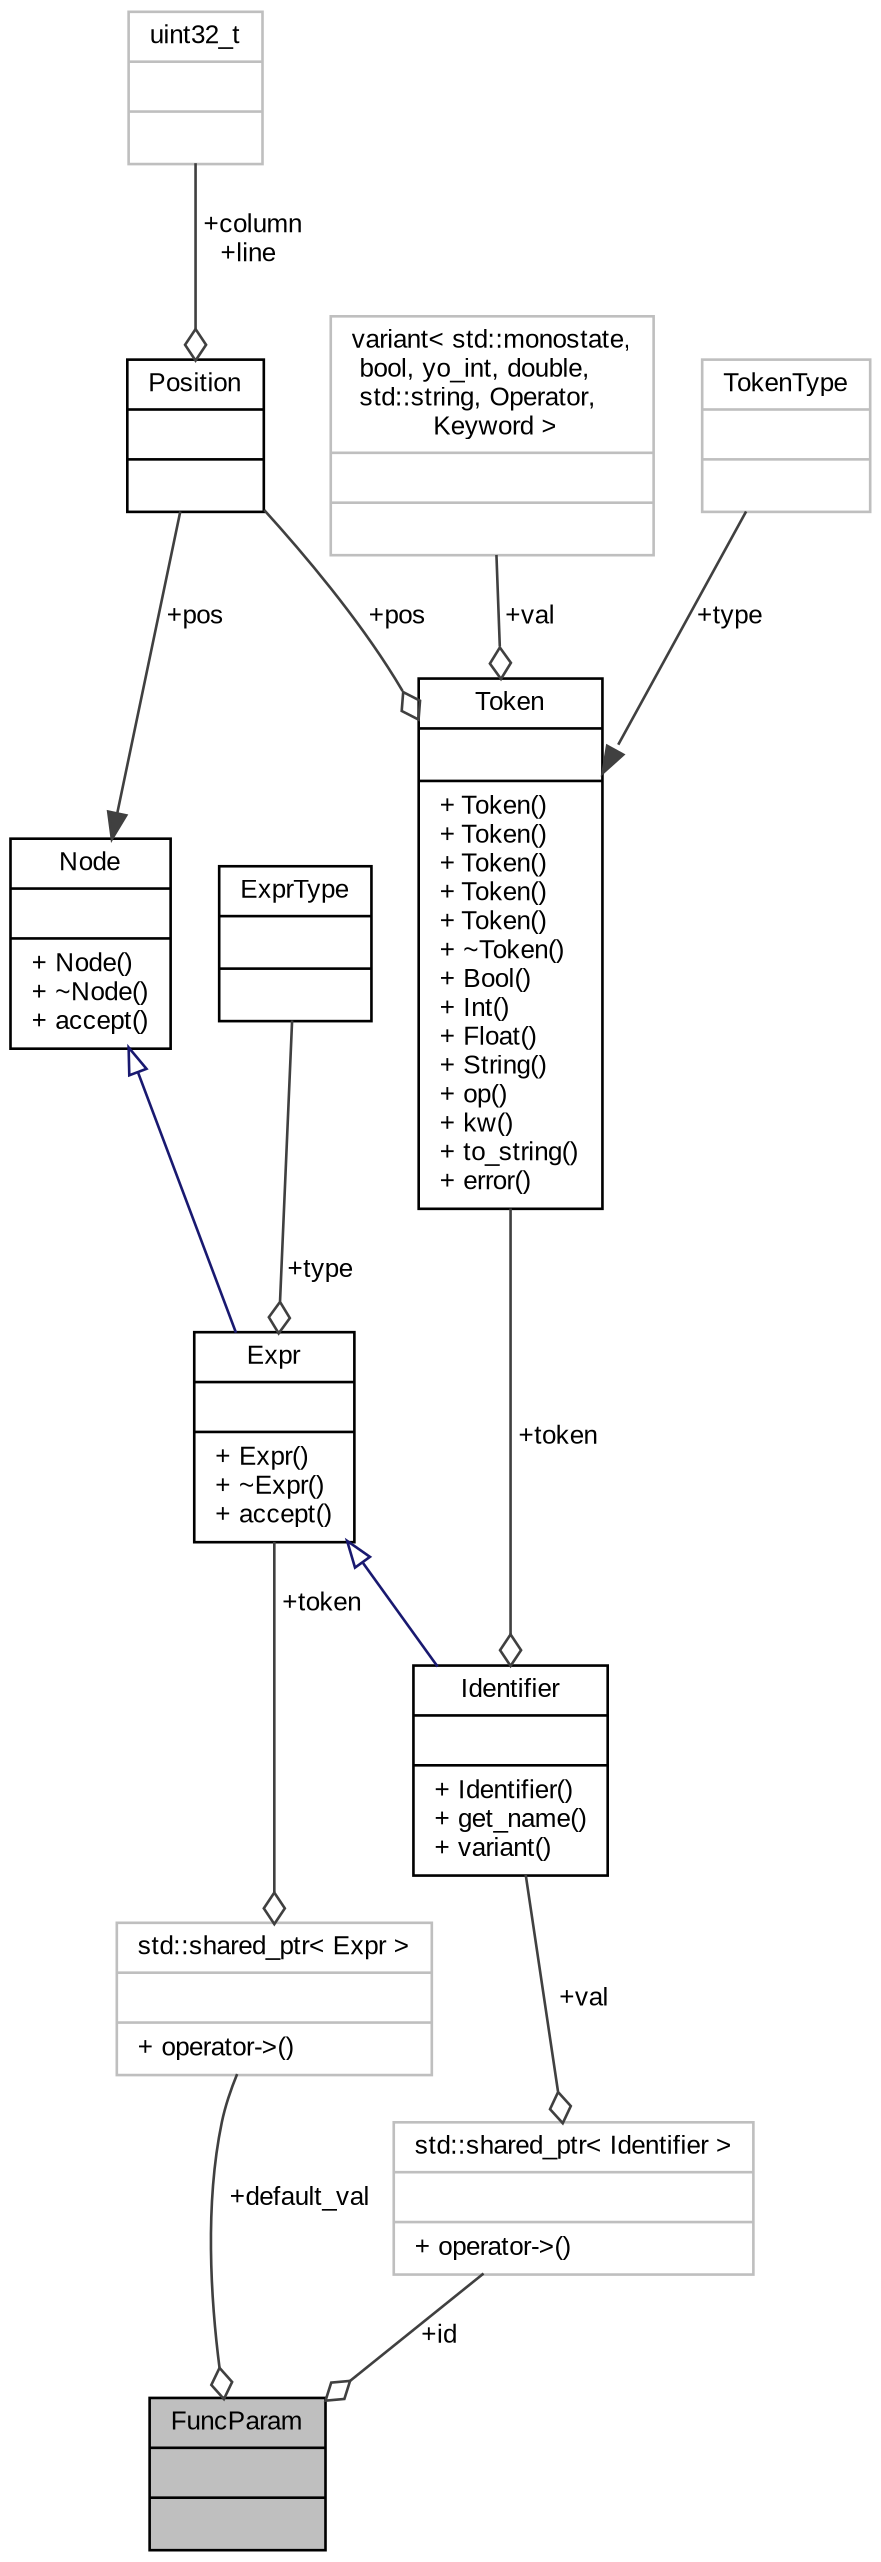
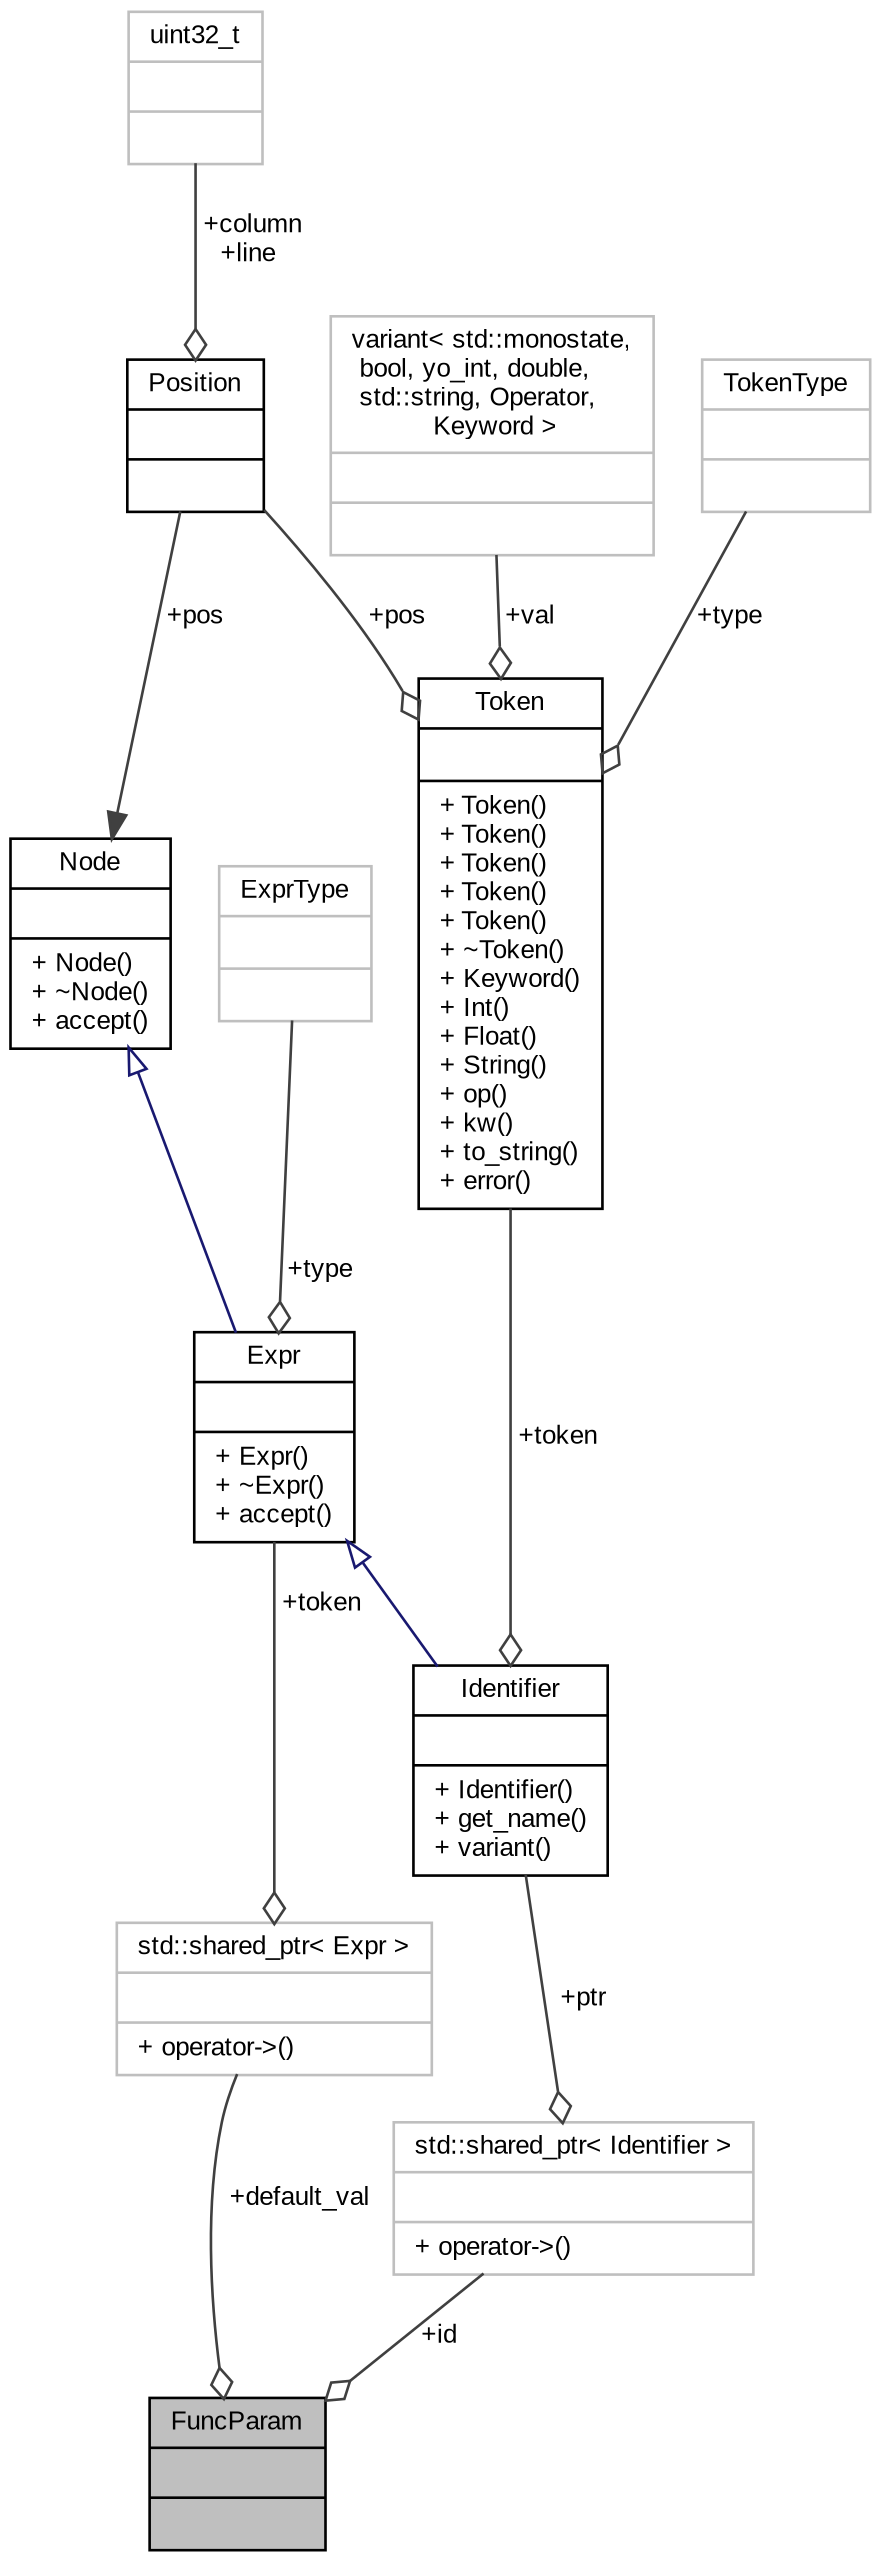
edge "TokenType" -> "Token": arrowhead normal -> odiamond
node "ExprType": color black -> grey75
node "Token": text "+ Bool()" -> "+ Keyword()"
edge "Identifier" -> "std::shared_ptr< Identifier >": label " +val" -> " +ptr"
